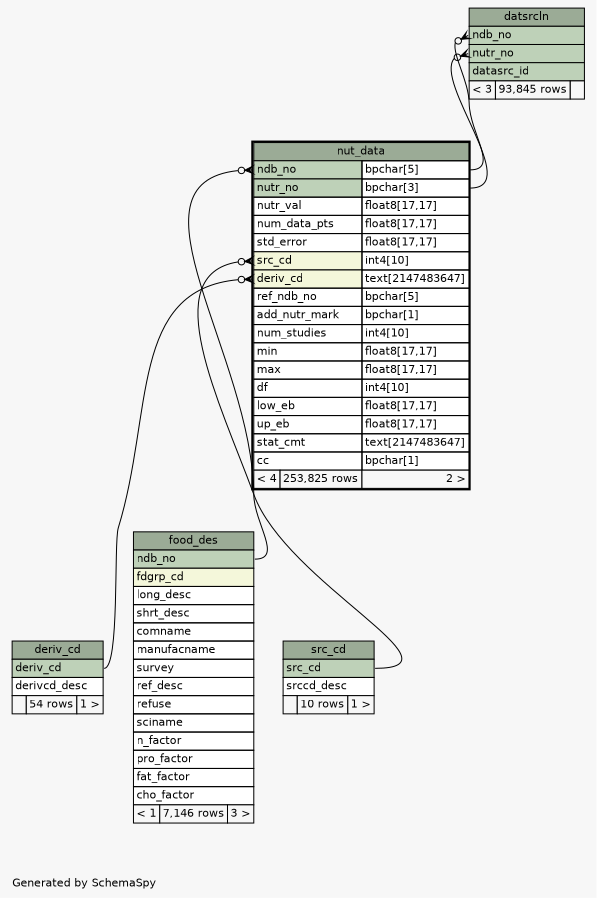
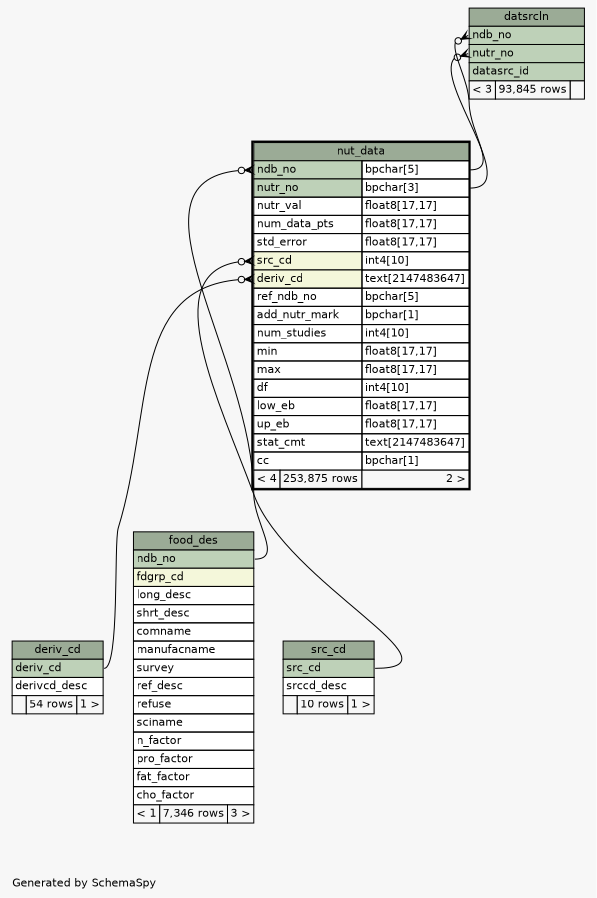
node "nut_data": text "253,825 rows" -> "253,875 rows"
node "food_des": text "7,146 rows" -> "7,346 rows"
